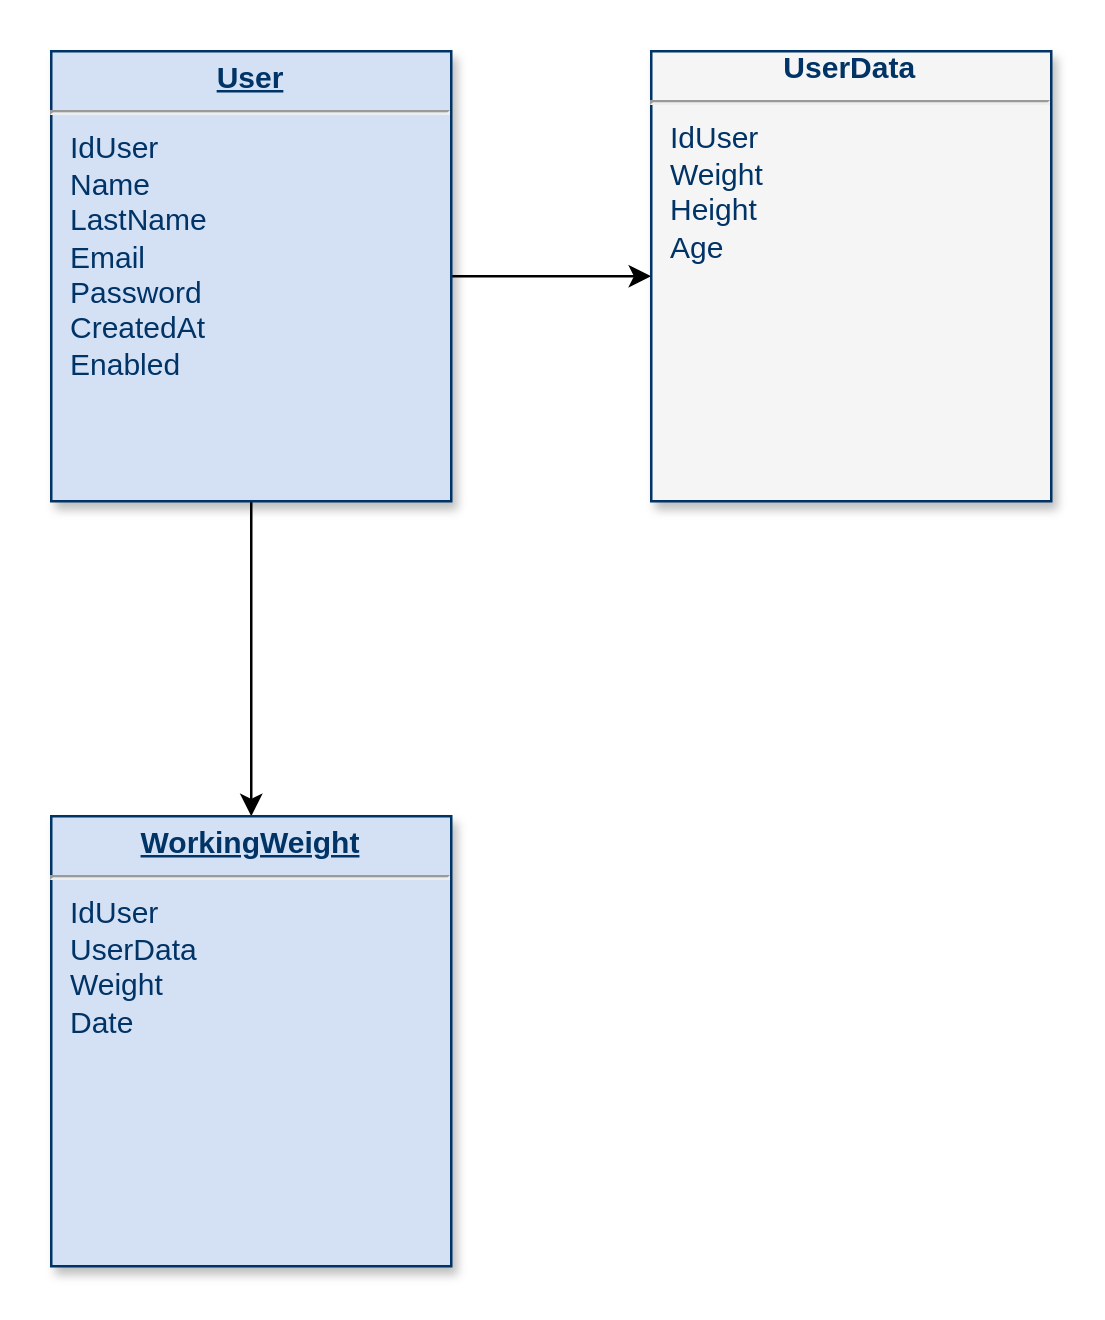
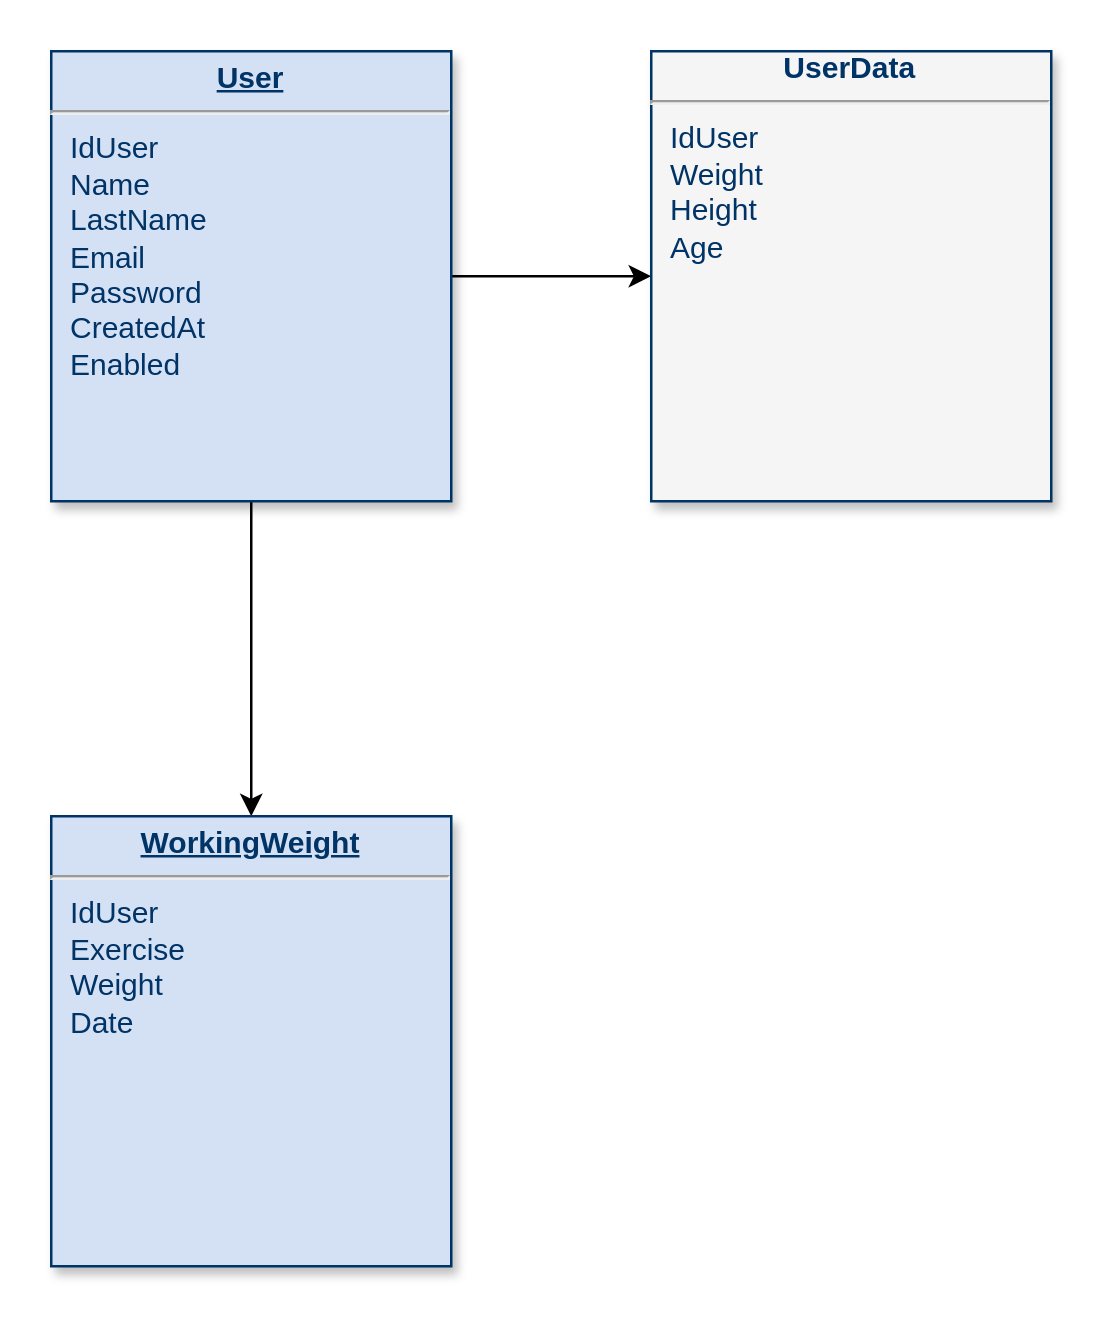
node "WorkingWeight IdUser UserData Weight Date": label "WorkingWeight IdUser UserData Weight Date" -> "WorkingWeight IdUser Exercise Weight Date"
